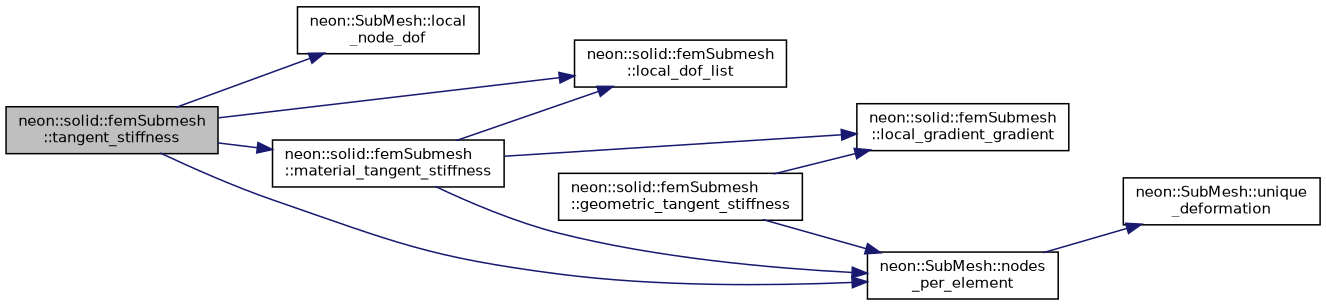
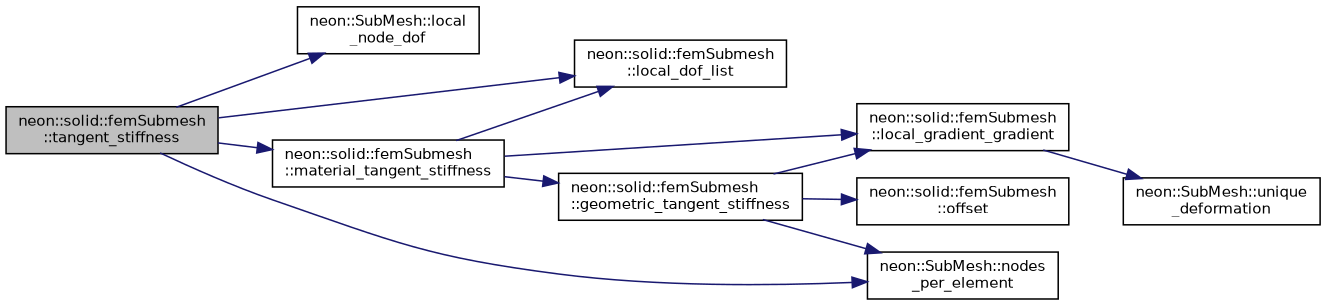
node "neon::solid::femSubmesh ::offset": added
edge "neon::SubMesh::nodes _per_element" -> "neon::SubMesh::unique _deformation": now "neon::solid::femSubmesh ::local_gradient_gradient" -> "neon::SubMesh::unique _deformation"
edge "neon::solid::femSubmesh ::material_tangent_stiffness" -> "neon::SubMesh::nodes _per_element": now "neon::solid::femSubmesh ::material_tangent_stiffness" -> "neon::solid::femSubmesh ::geometric_tangent_stiffness"
